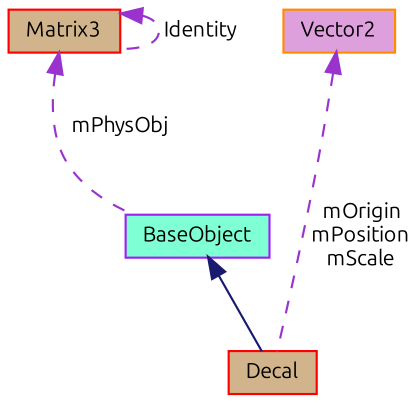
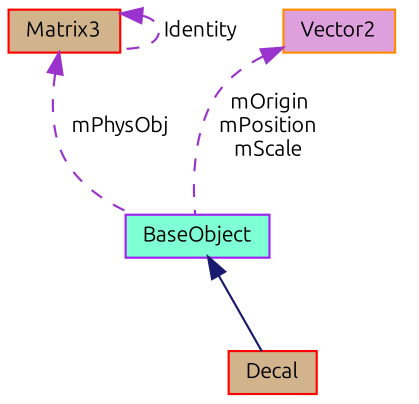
edge "Decal" -> "Vector2": now "BaseObject" -> "Vector2"
